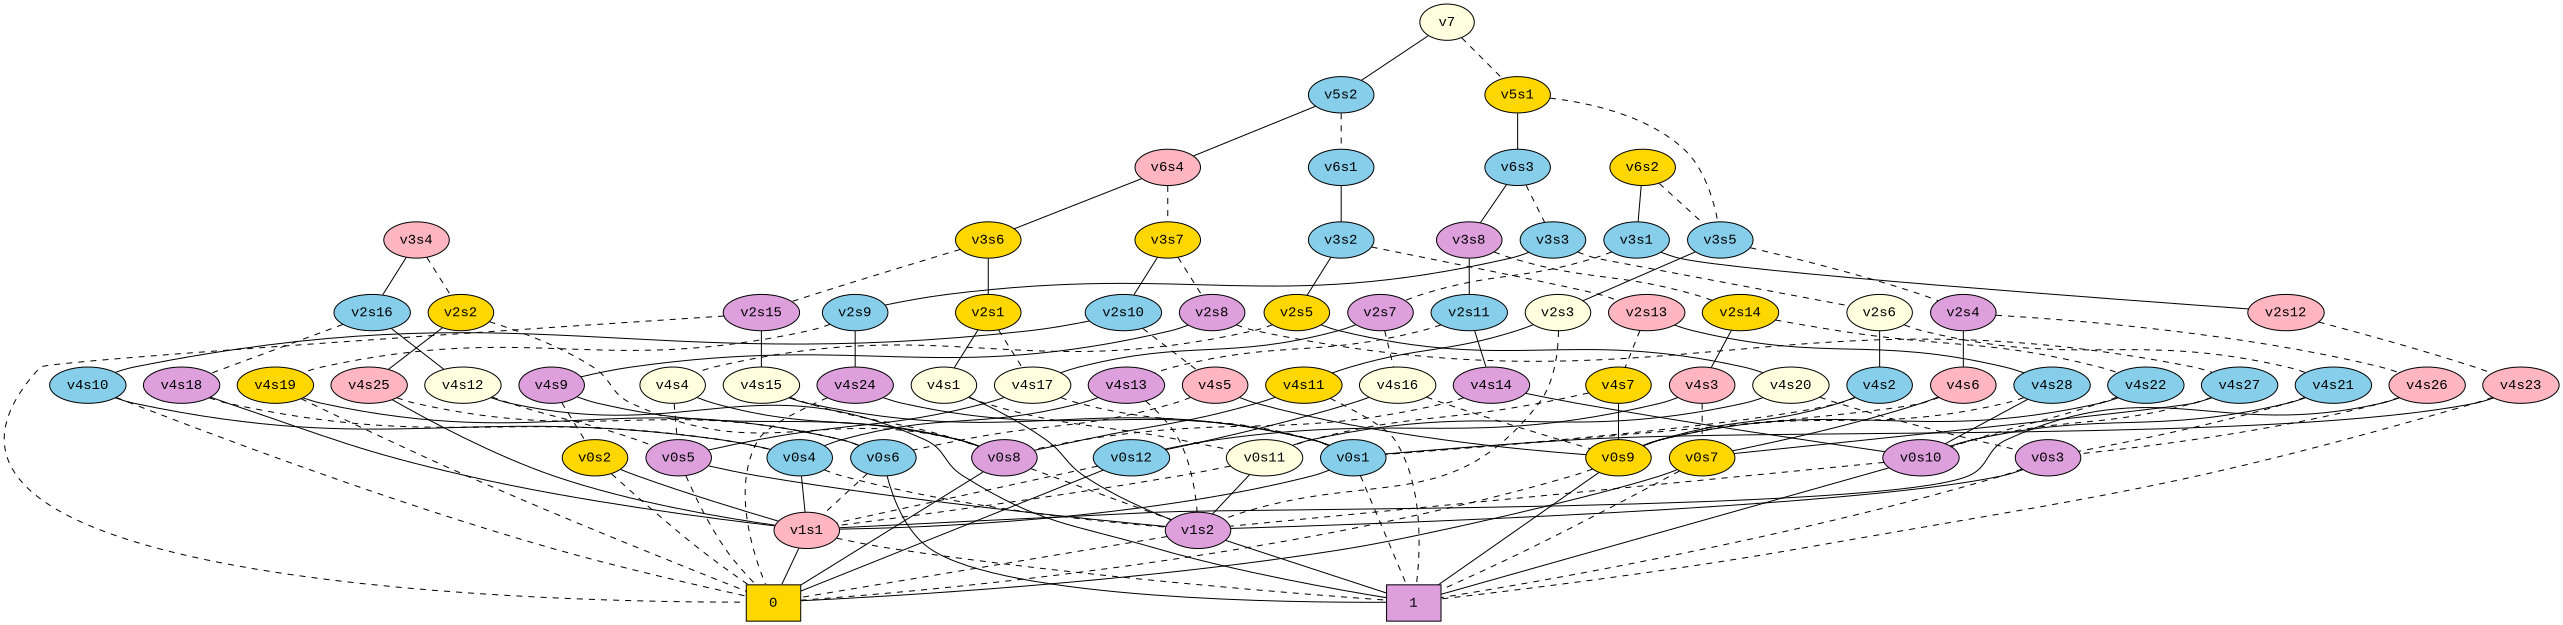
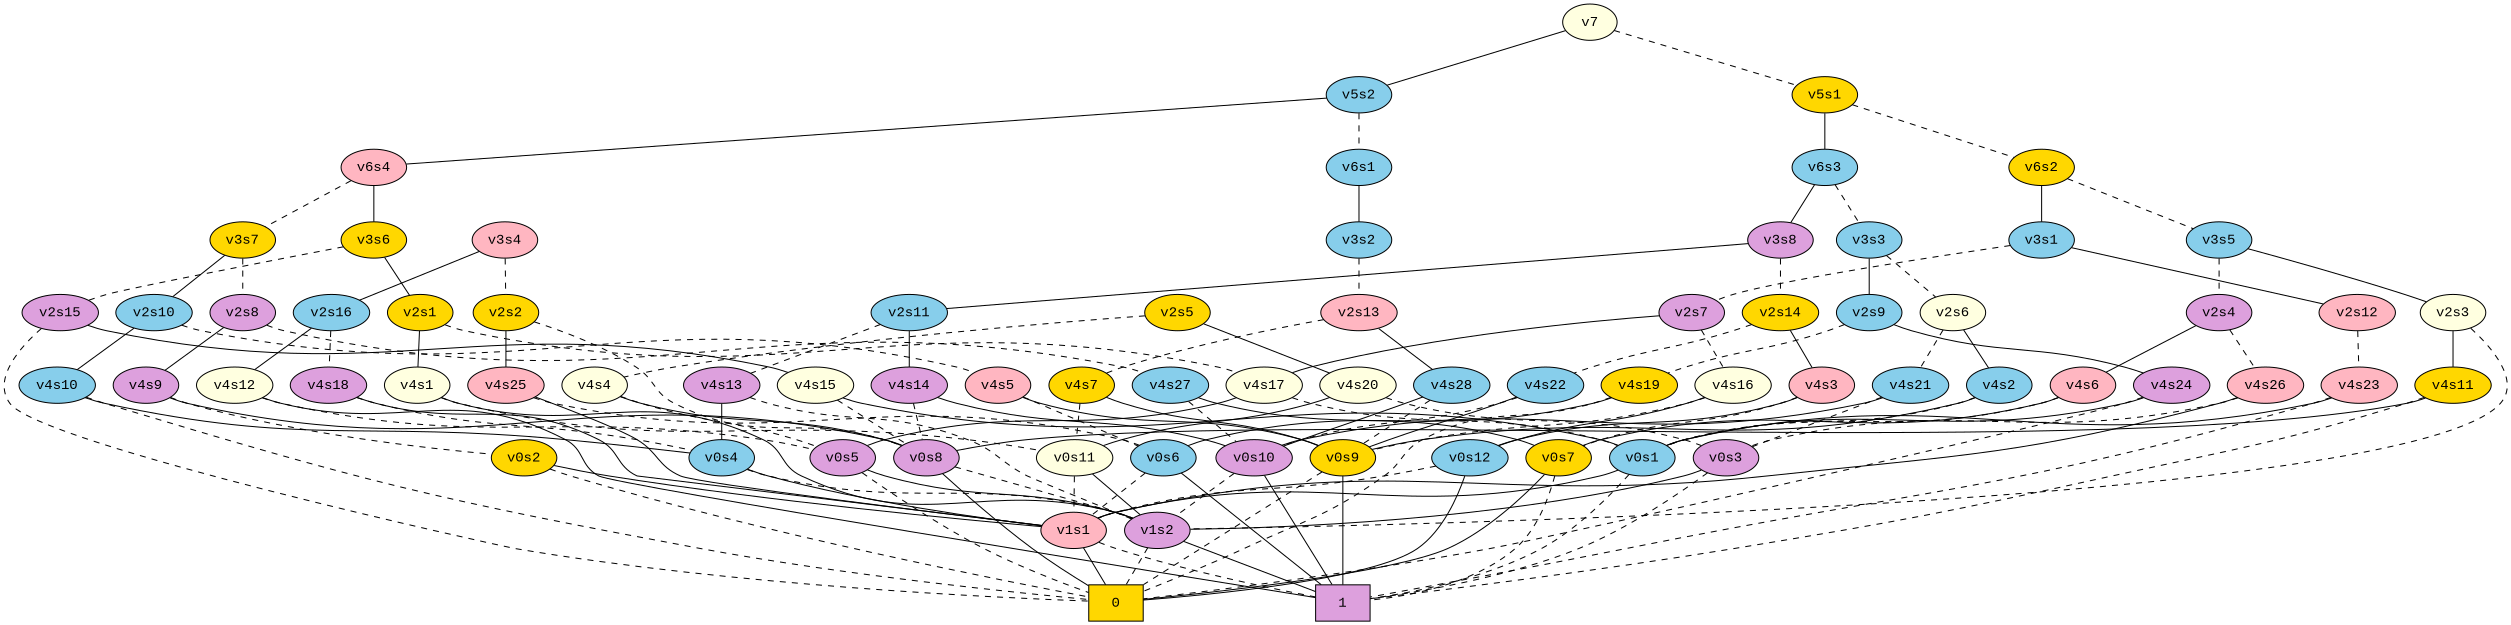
edge "v5s1" -- "v3s5": now "v5s1" -- "v6s2"
edge "v3s2" -- "v2s5": removed
